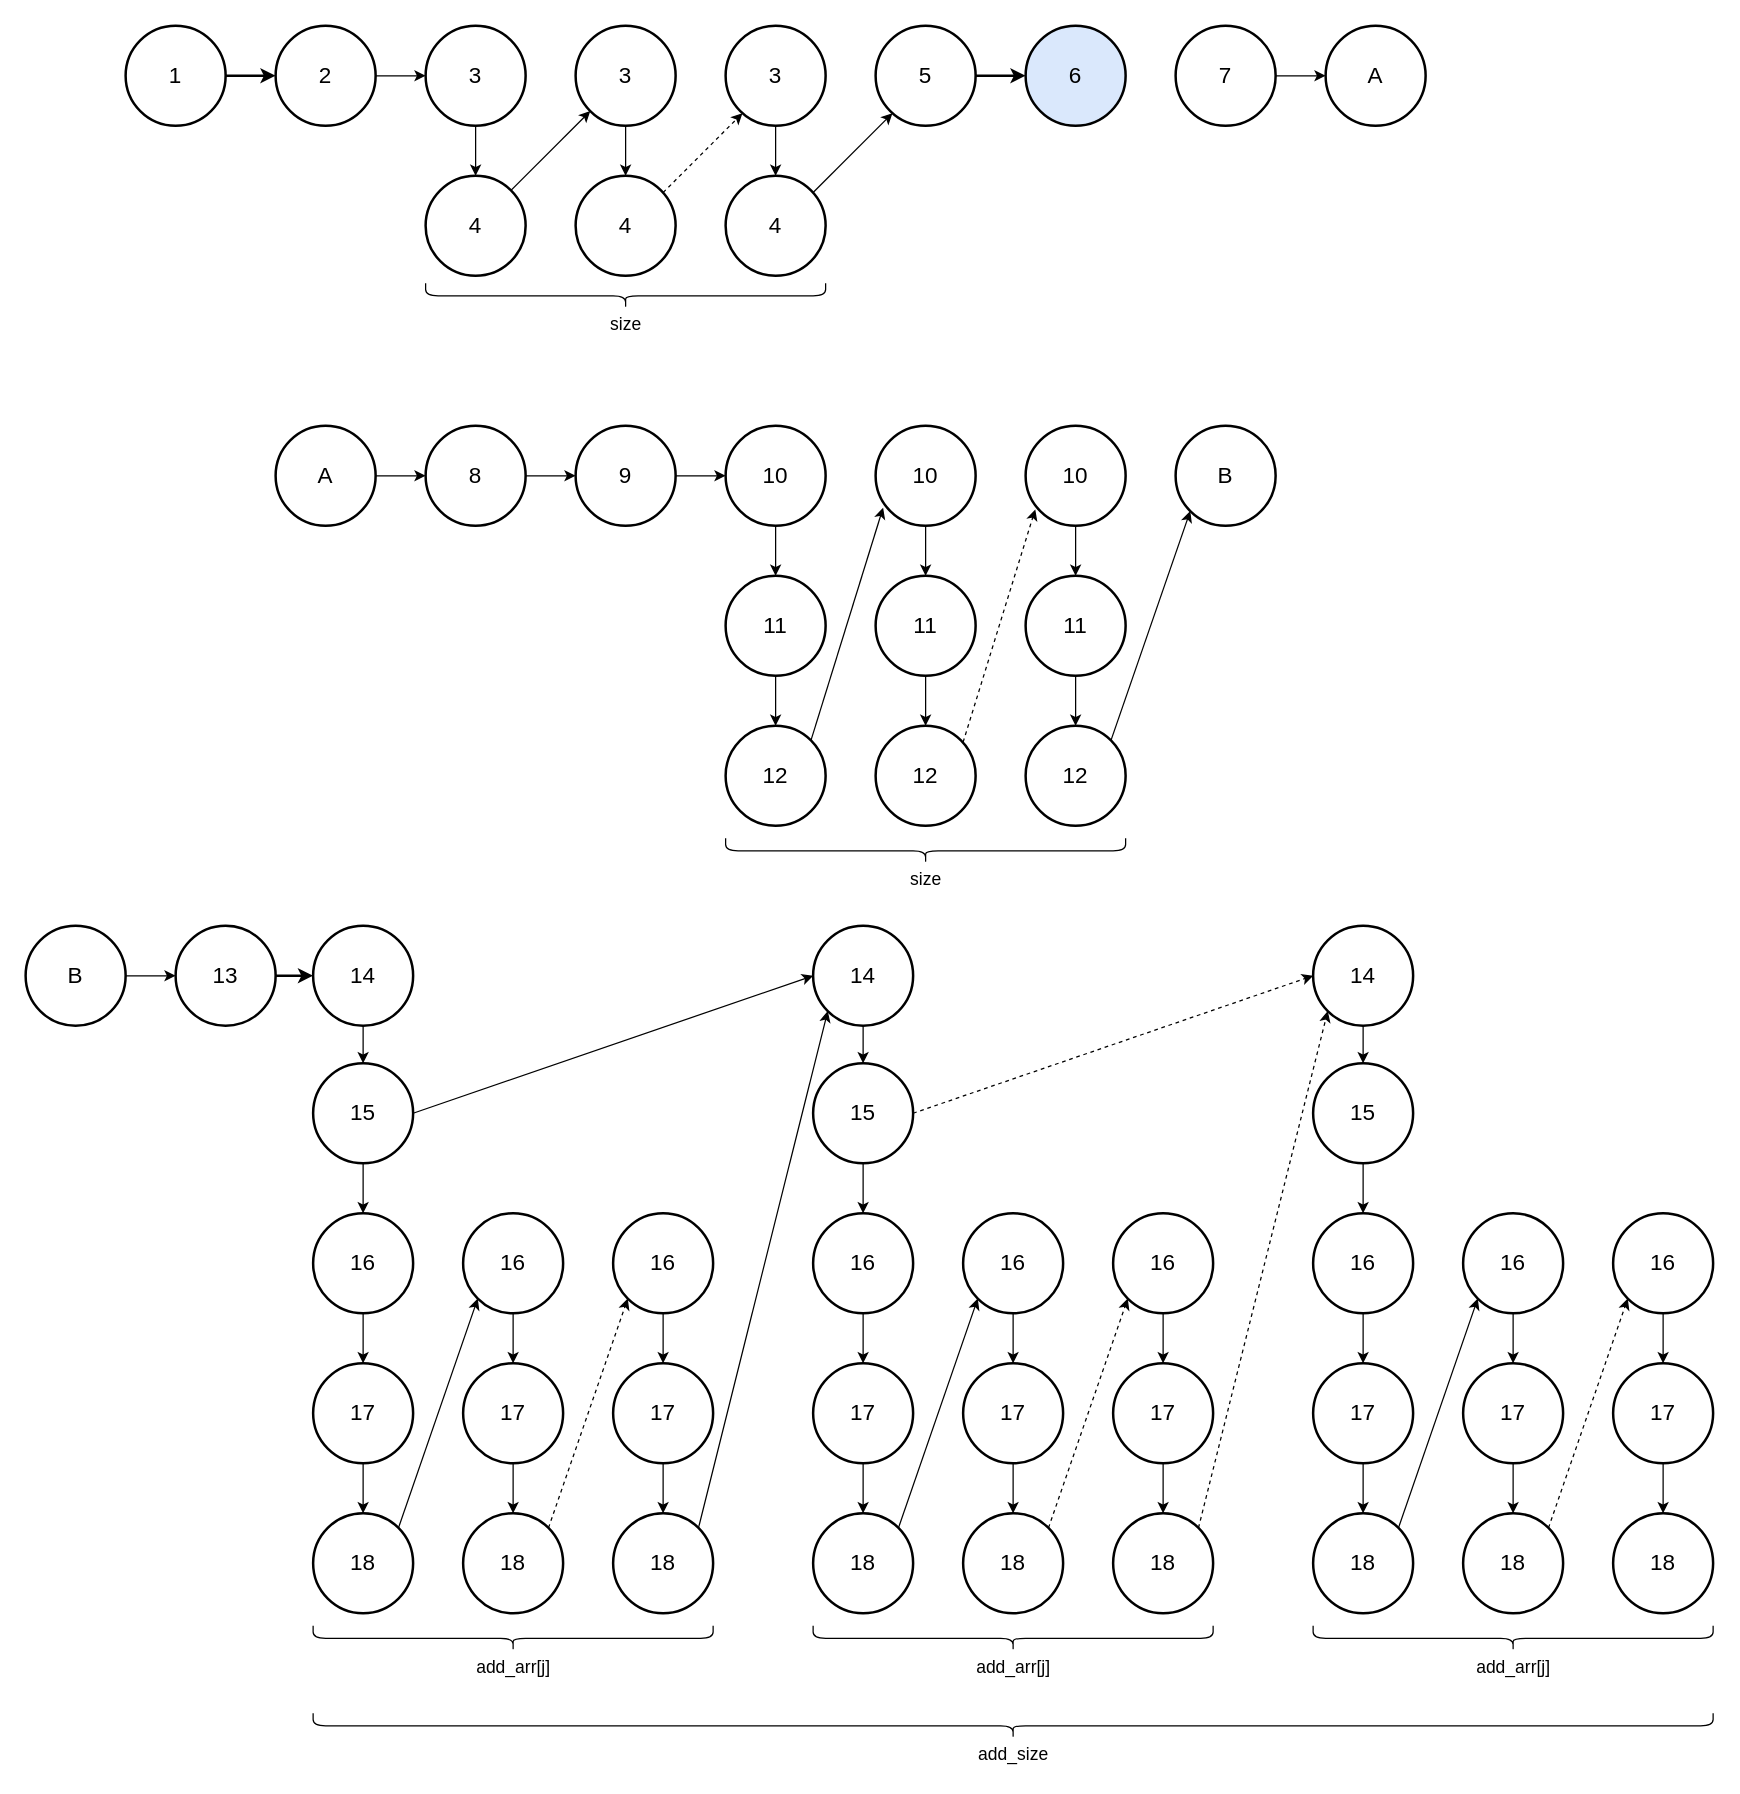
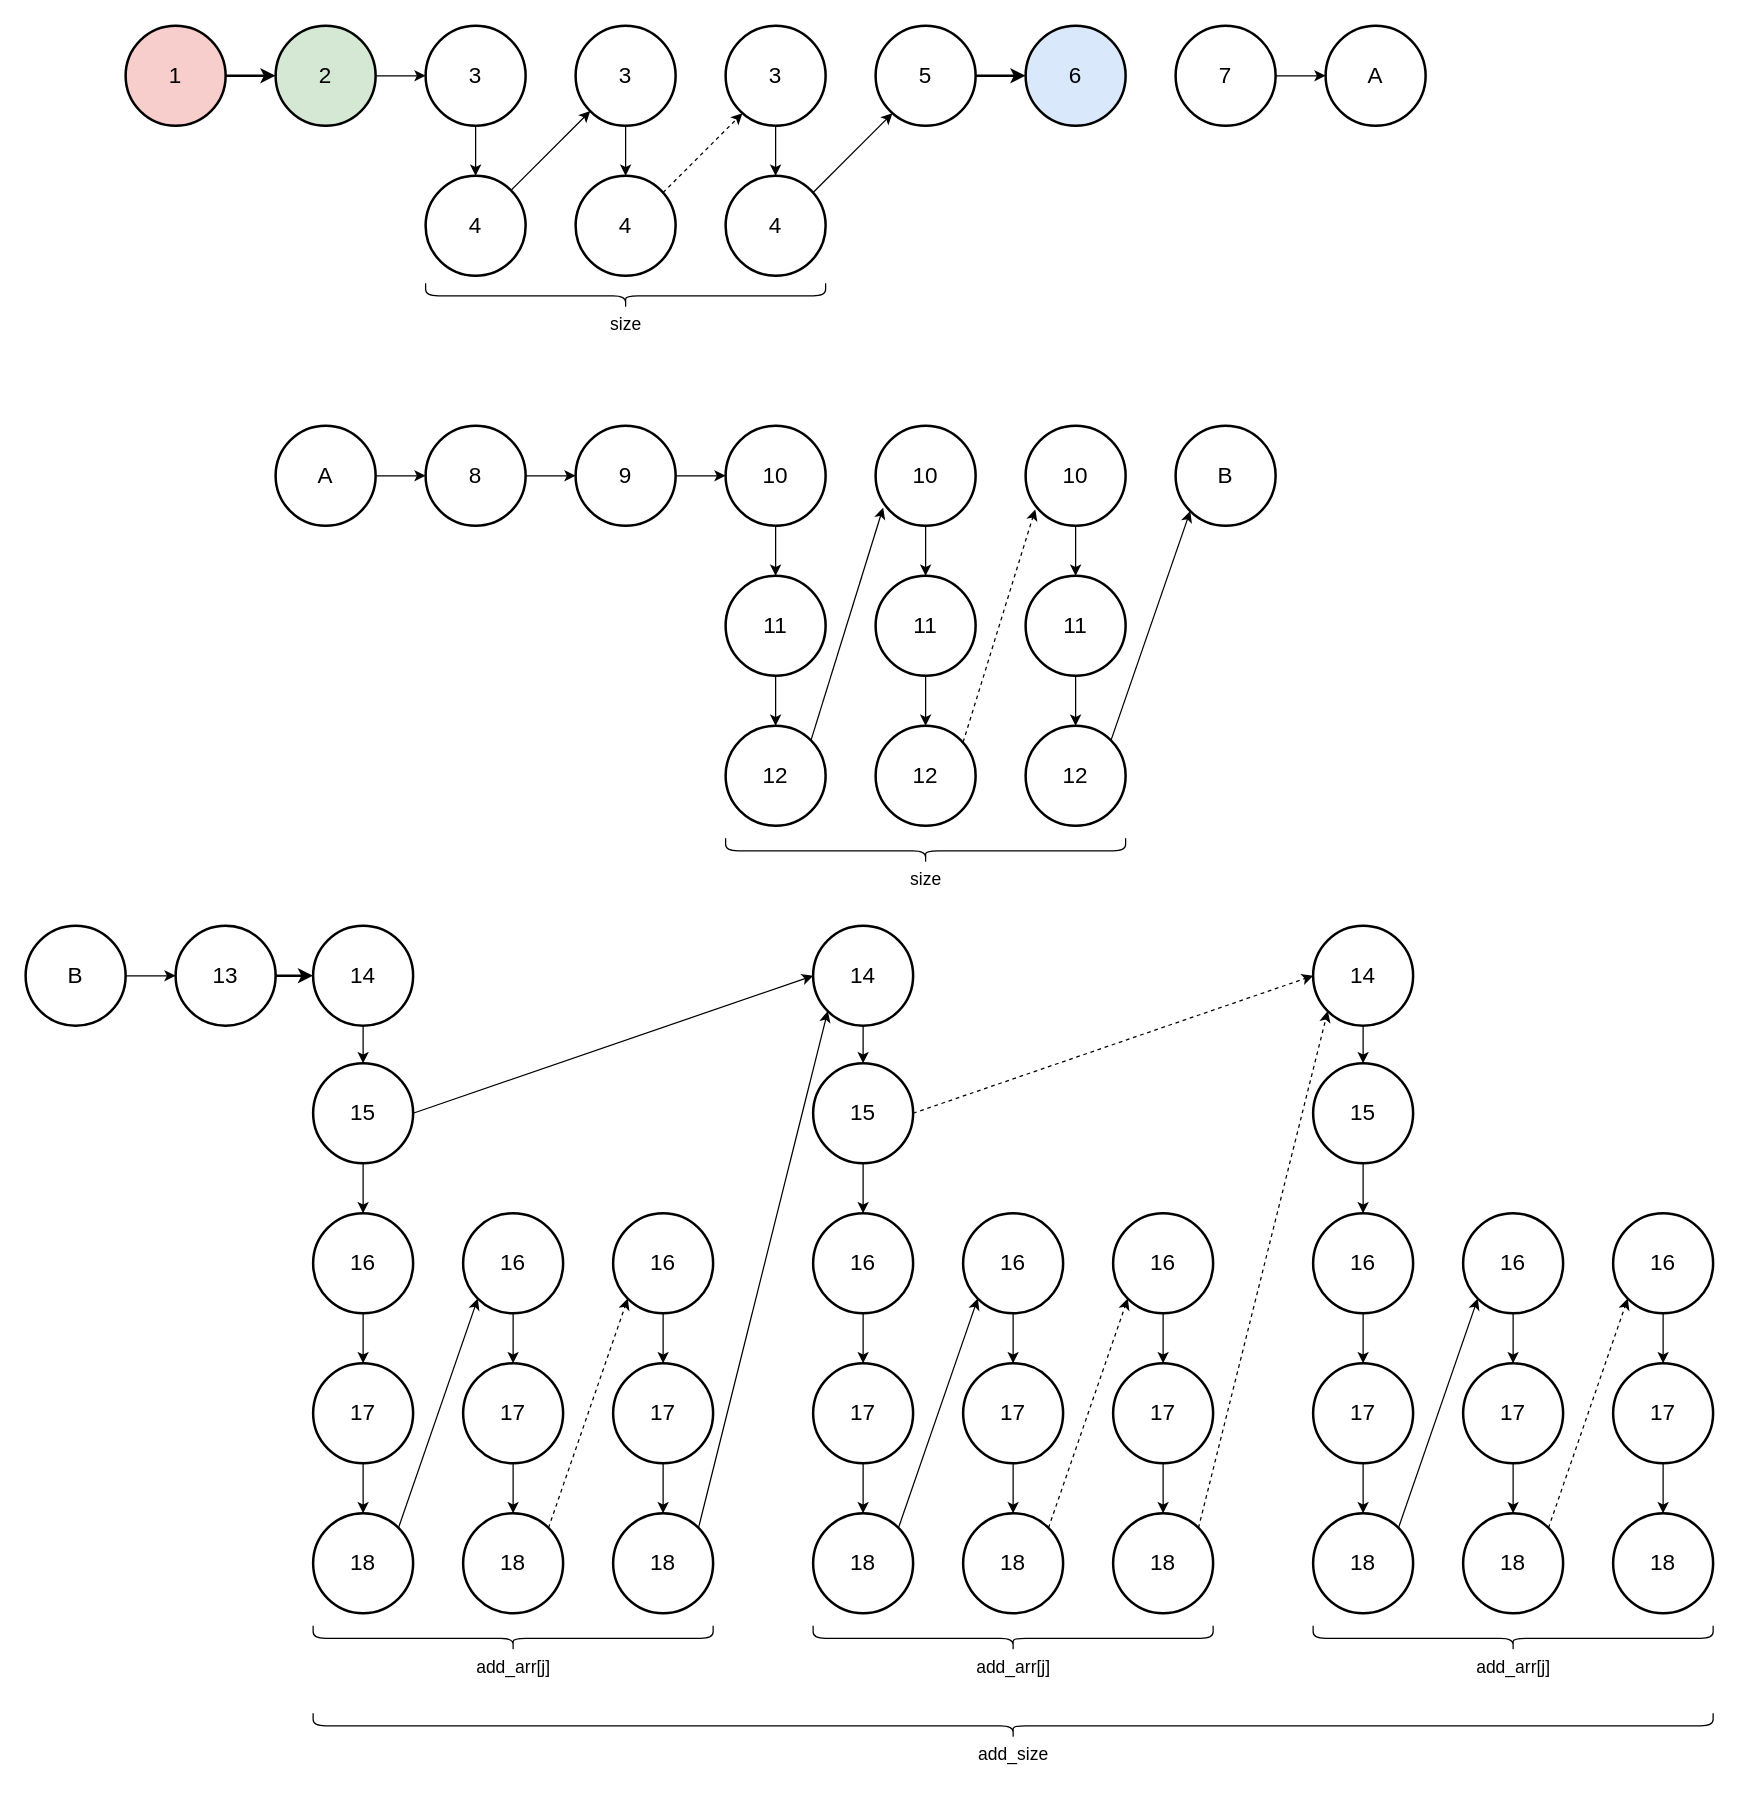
node "1": fillcolor #ffffff -> #f8cecc
node "2": fillcolor #ffffff -> #d5e8d4
